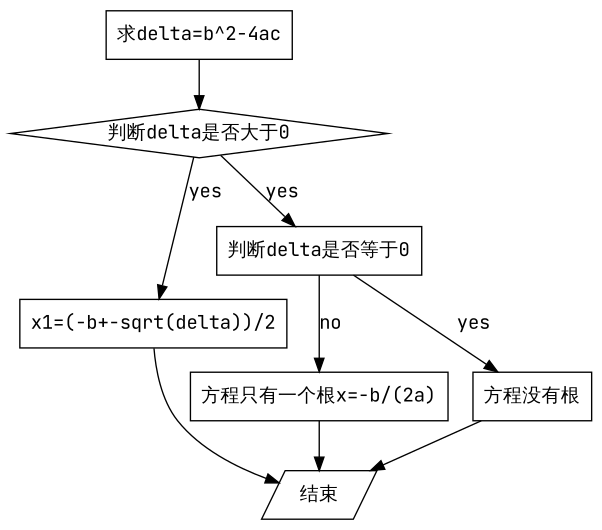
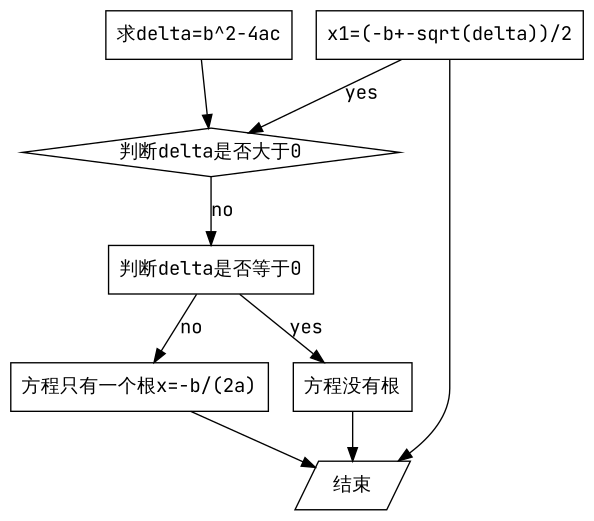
edge "判断delta是否大于0" -> "判断delta是否等于0": label "yes" -> "no"
edge "判断delta是否大于0" -> "x1=(-b+-sqrt(delta))/2": reversed
